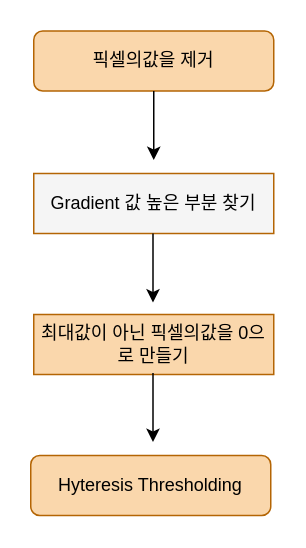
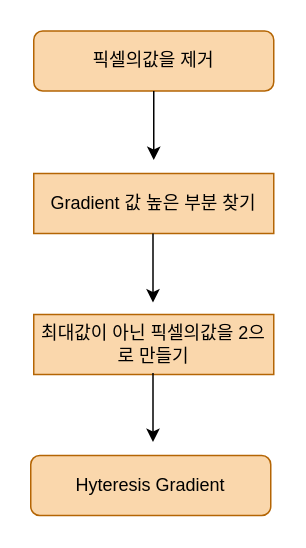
node "Gradient 값 높은 부분 찾기": fillcolor #f5f5f5 -> #fad7ac
node "최대값이 아닌 픽셀의값을 0으로 만들기": label "최대값이 아닌 픽셀의값을 0으로 만들기" -> "최대값이 아닌 픽셀의값을 2으로 만들기"
node "Hyteresis Thresholding": label "Hyteresis Thresholding" -> "Hyteresis Gradient"
